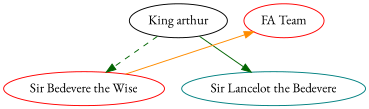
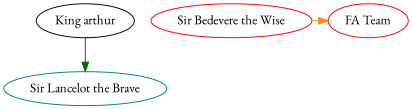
edge "King arthur" -> "Sir Bedevere the Wise": removed
node "Sir Lancelot the Bedevere": label "Sir Lancelot the Bedevere" -> "Sir Lancelot the Brave"
